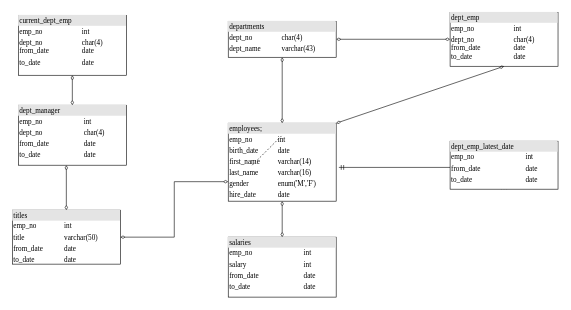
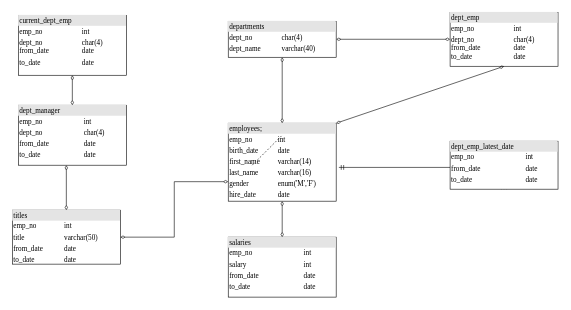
node "departments dept_no char(4) dept_name varchar(43)": label "departments dept_no char(4) dept_name varchar(43)" -> "departments dept_no char(4) dept_name varchar(40)"
